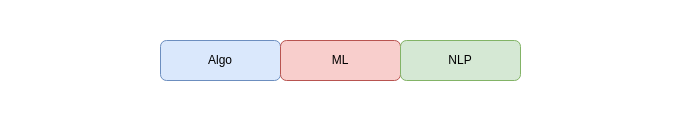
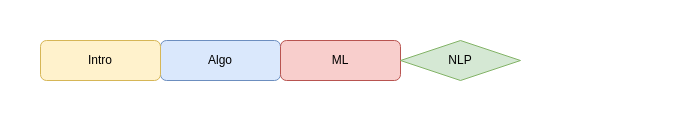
node "Intro": added
node "NLP": shape rounded rectangle -> diamond
